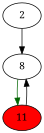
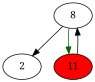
edge "2" -> "8": reversed
